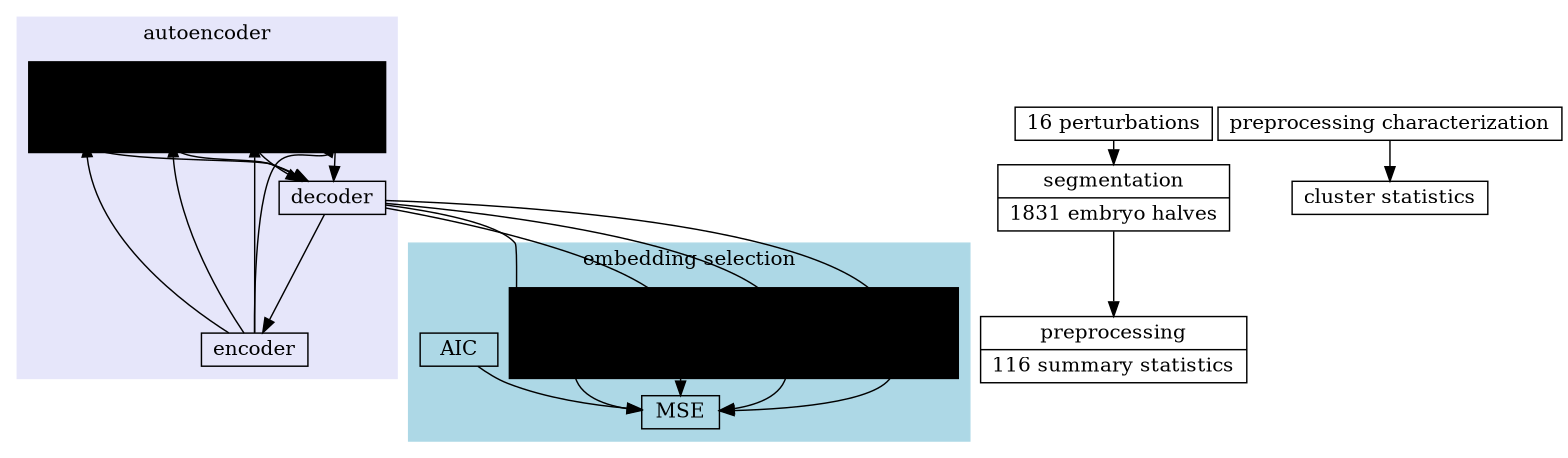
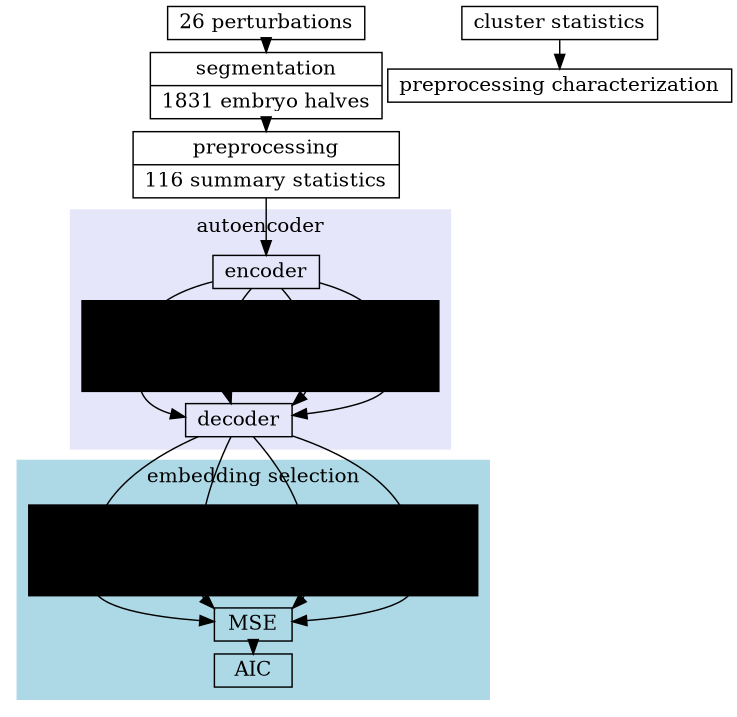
node "16 perturbations": label "16 perturbations" -> "26 perturbations"
edge "preprocessing characterization" -> "cluster statistics": reversed
edge "decoder" -> "encoder": now "preprocessing" -> "encoder"
edge "AIC" -> "MSE": reversed
